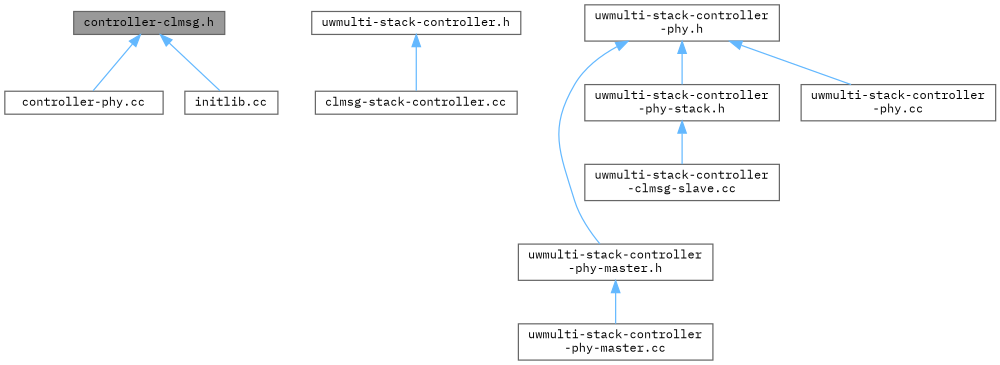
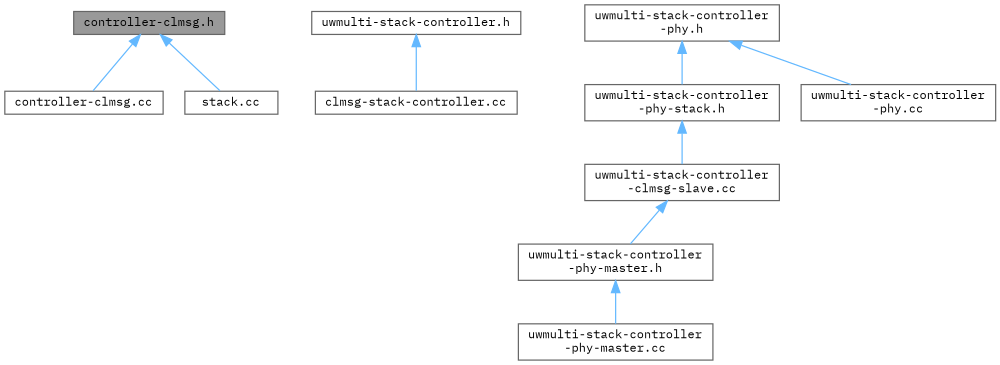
node "controller-phy.cc": label "controller-phy.cc" -> "controller-clmsg.cc"
node "initlib.cc": label "initlib.cc" -> "stack.cc"
edge "uwmulti-stack-controller -phy-master.h" -> "uwmulti-stack-controller -phy.h": now "uwmulti-stack-controller -phy-master.h" -> "uwmulti-stack-controller -clmsg-slave.cc"
